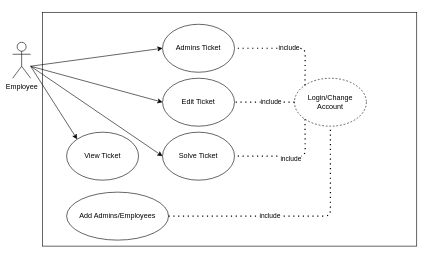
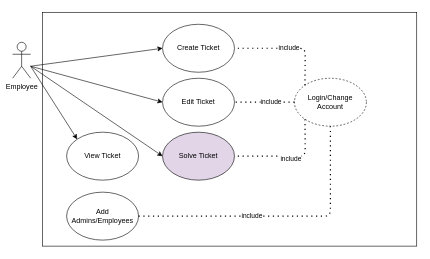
node "Admins Ticket": label "Admins Ticket" -> "Create Ticket"
node "Solve Ticket": fillcolor #ffffff -> #e1d5e7
node "Add Admins/Employees": size 102x48 -> 72x48
